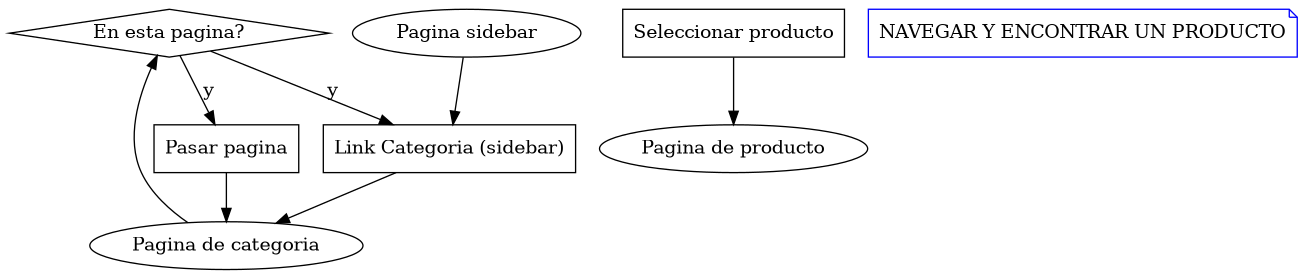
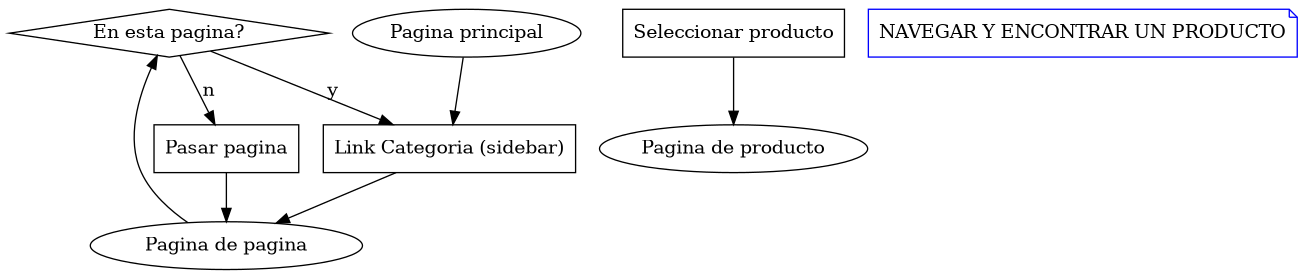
node "Pagina sidebar": label "Pagina sidebar" -> "Pagina principal"
edge "En esta pagina?" -> "Pasar pagina": label "y" -> "n"
node "Pagina de categoria": label "Pagina de categoria" -> "Pagina de pagina"
